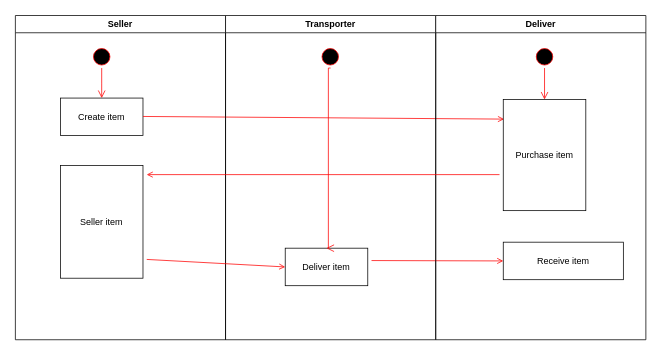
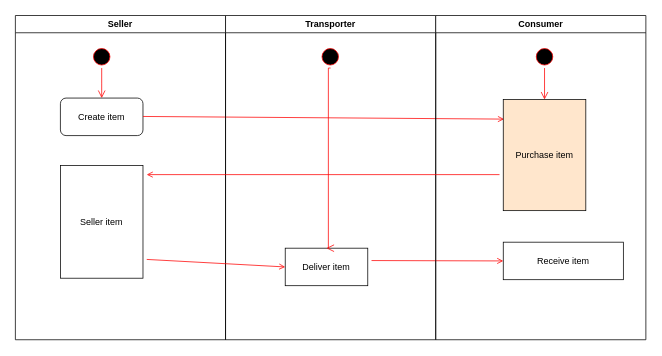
node "Deliver": label "Deliver" -> "Consumer"
node "Create item": shape rectangle -> rounded rectangle
node "Purchase item": fillcolor #ffffff -> #ffe6cc
